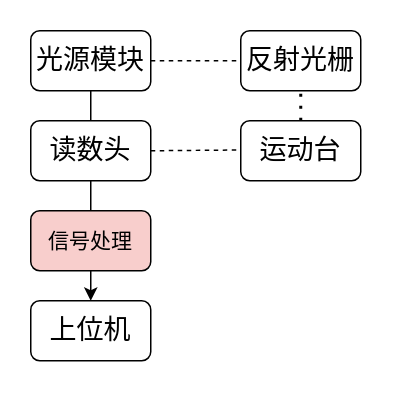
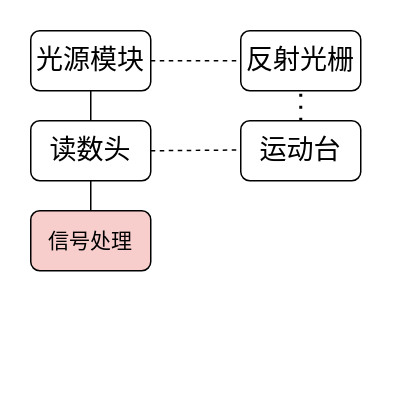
edge "信号处理" -> "上位机": removed
node "上位机": removed
